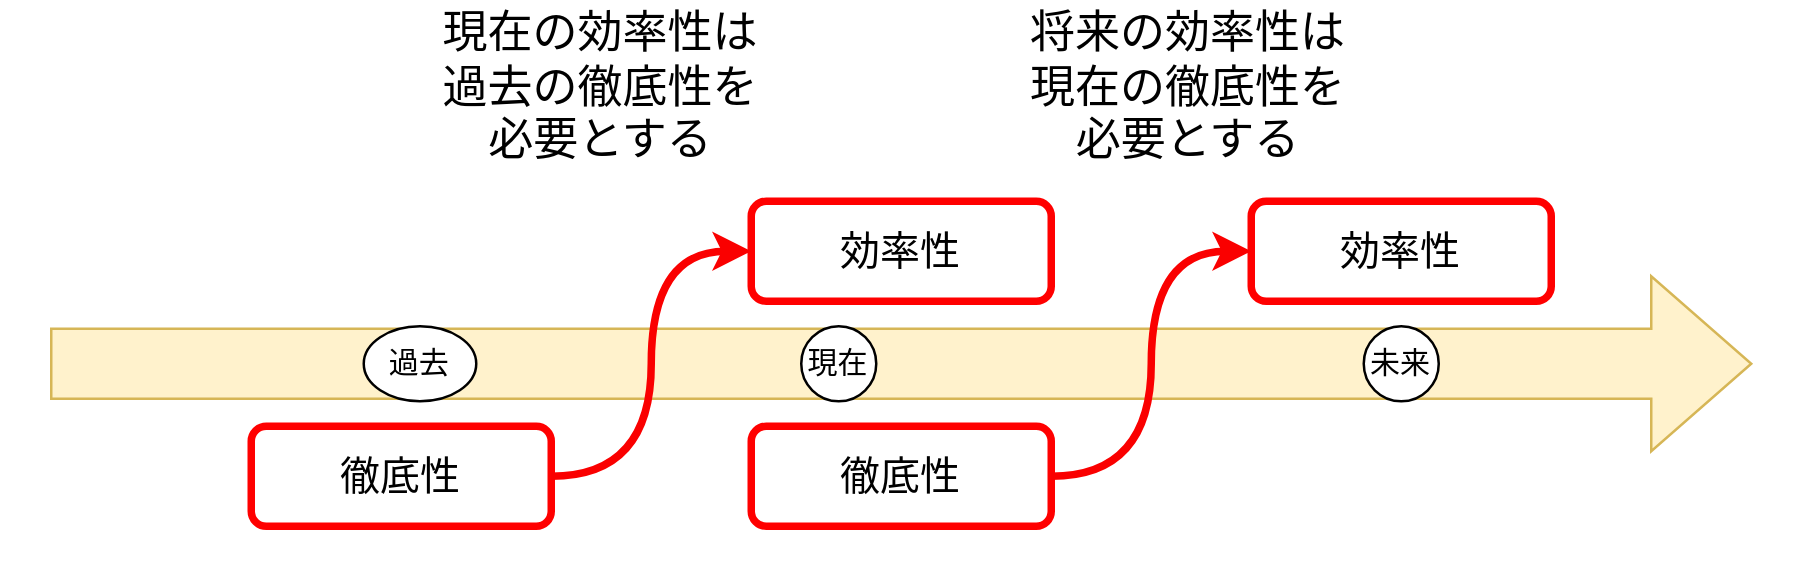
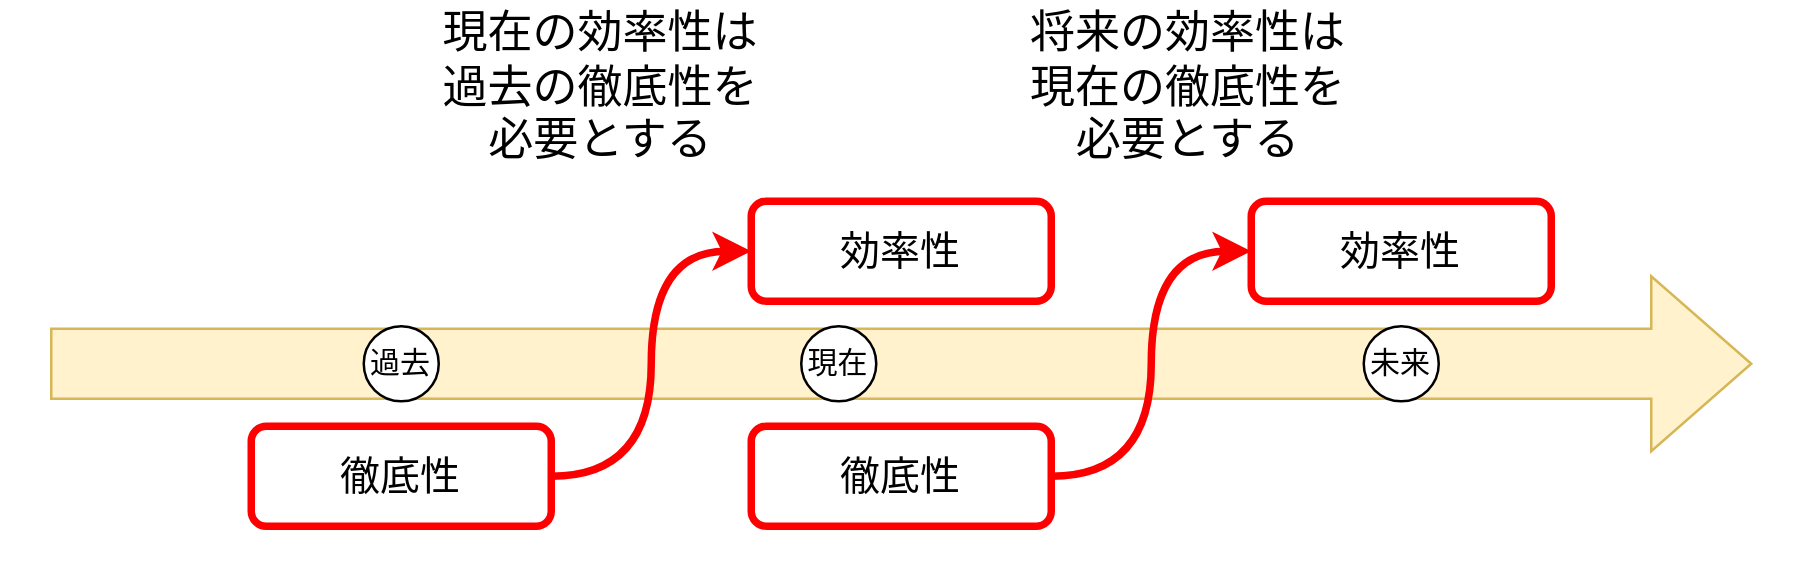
node "過去": size 113x75 -> 75x75
